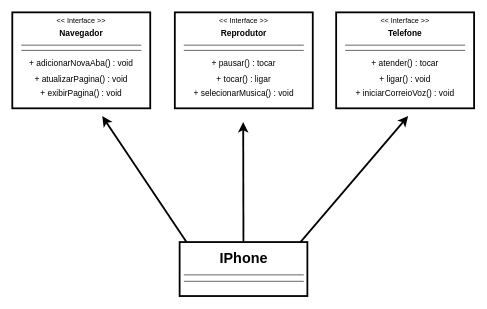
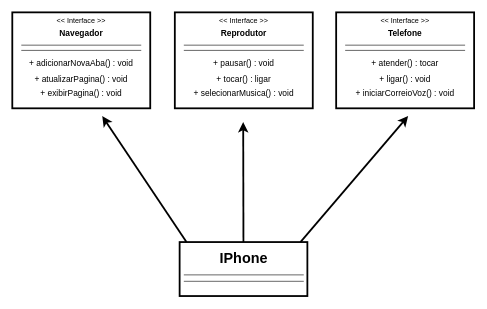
node "+ pausar() : tocar": label "+ pausar() : tocar" -> "+ pausar() : void"
